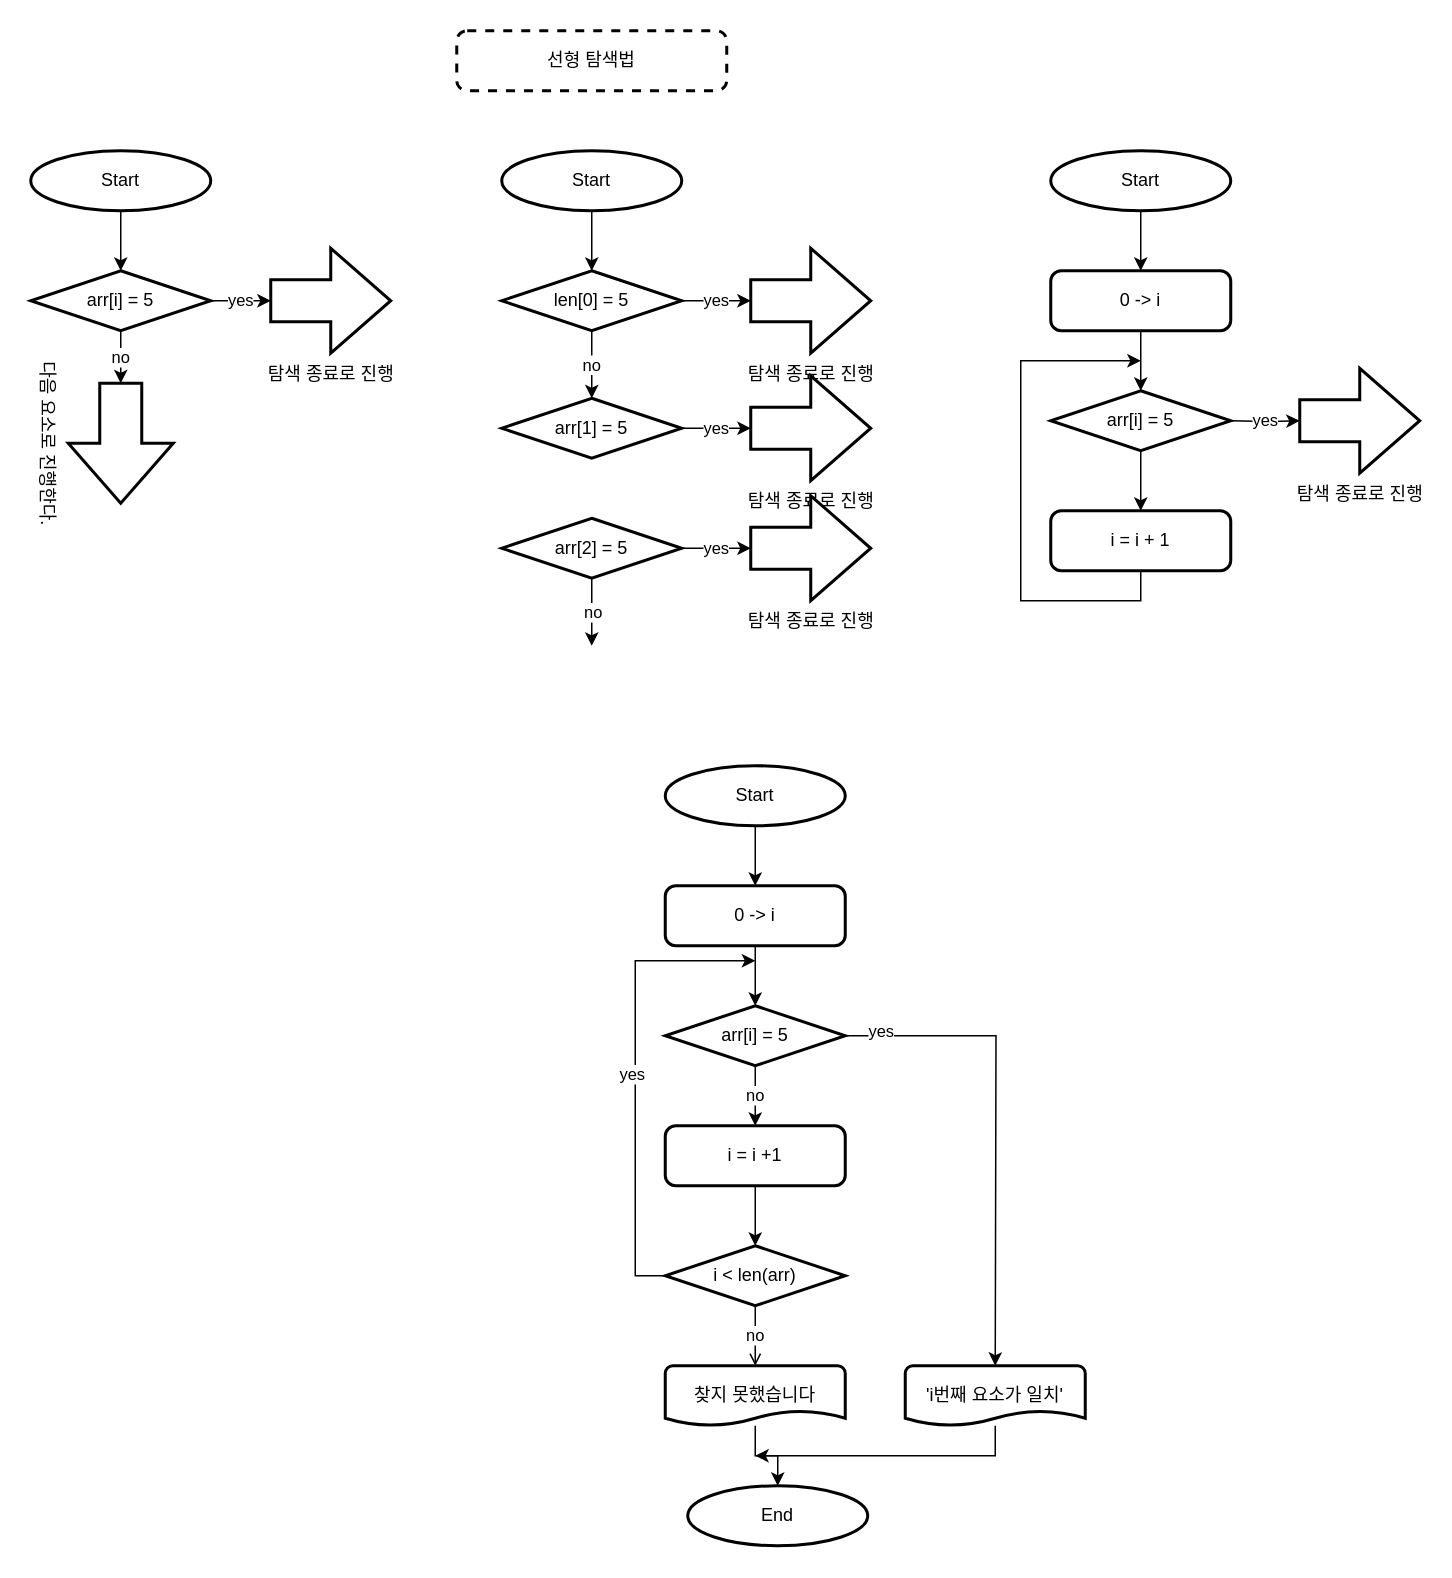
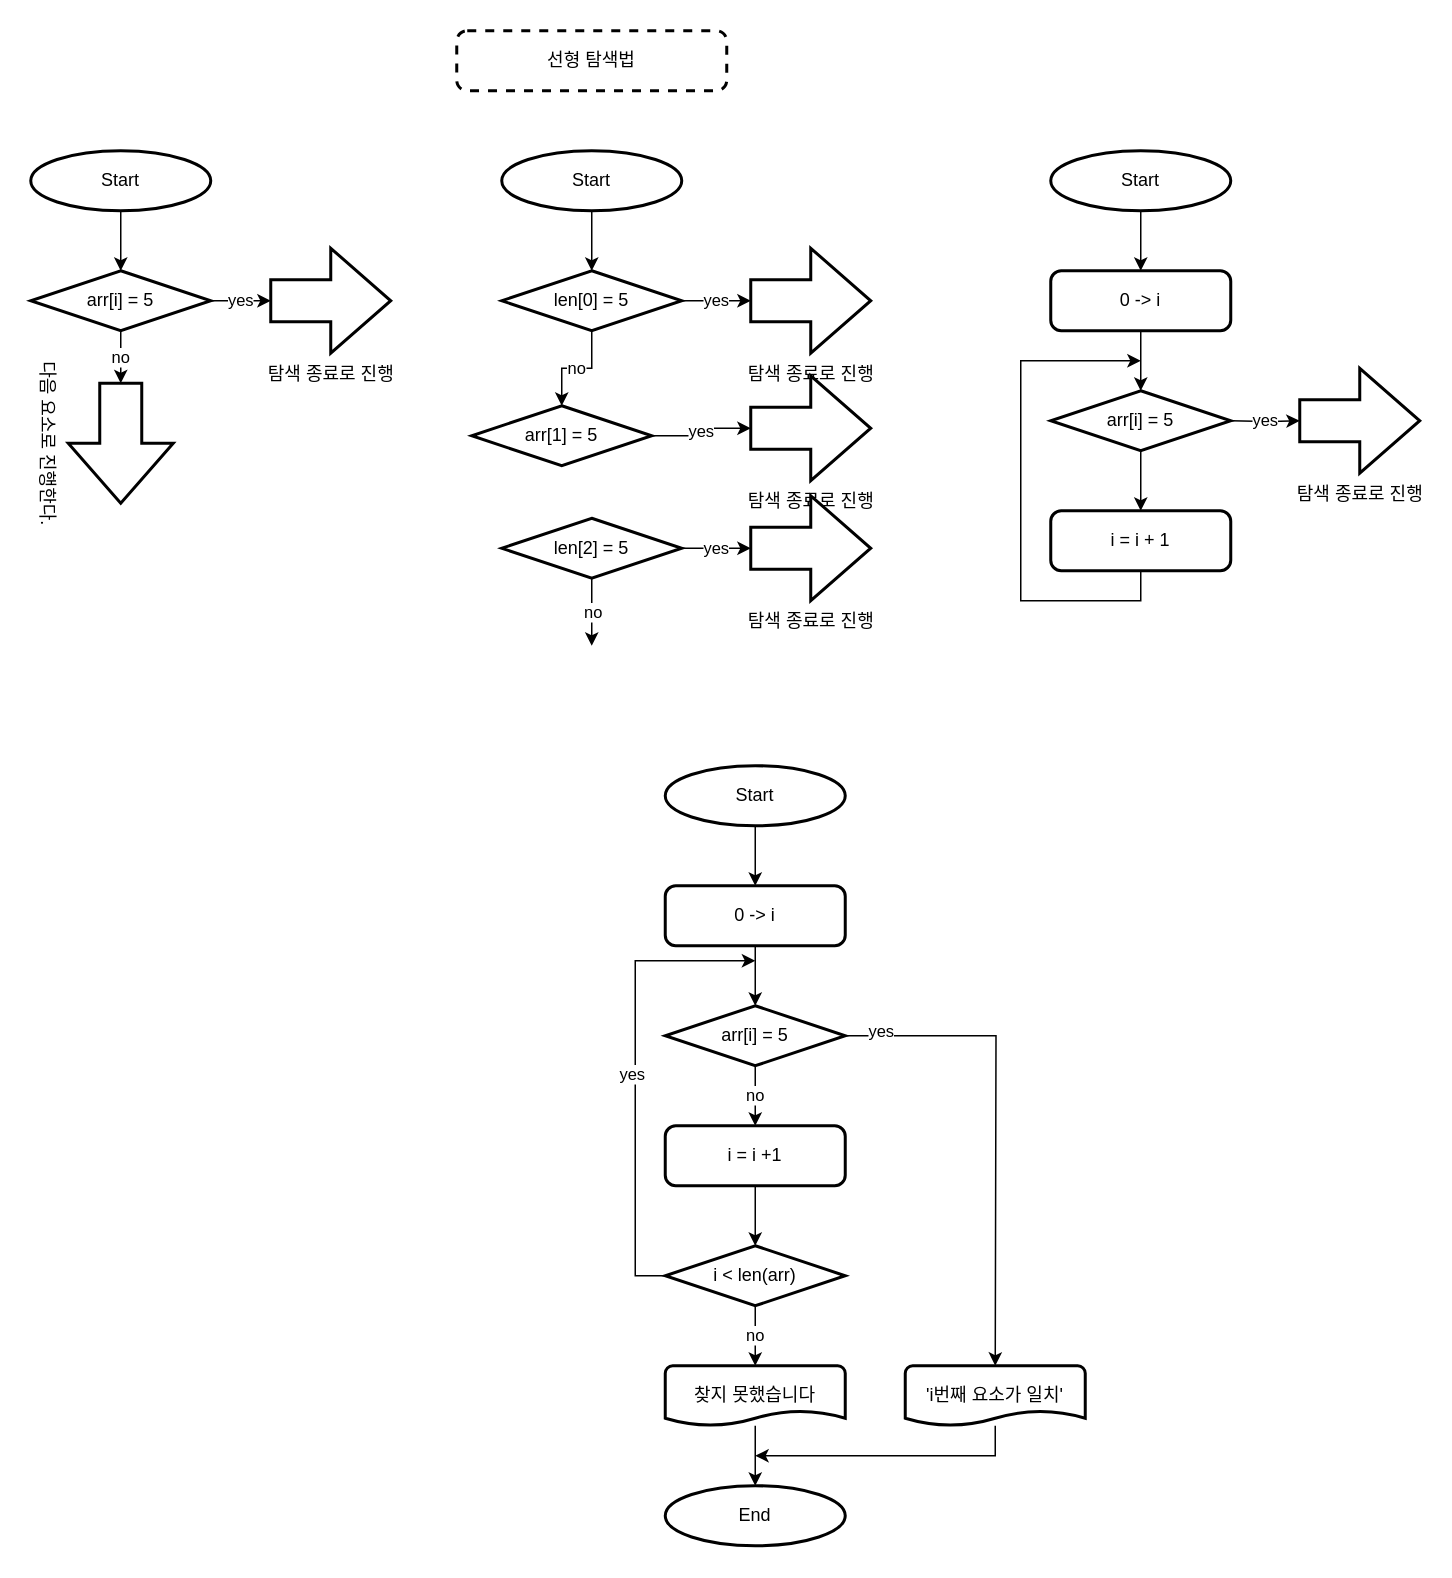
node "arr[1] = 5": moved (592, 428) -> (562, 436)
node "arr[2] = 5": label "arr[2] = 5" -> "len[2] = 5"
edge "i < len(arr)" -> "찾지 못했습니다": arrowhead open -> classic
node "End": moved (778, 1516) -> (755, 1516)
